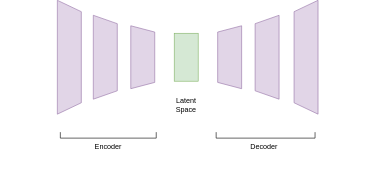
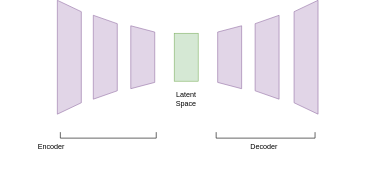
node "Latent Space": moved (186, 105) -> (186, 99)
node "Encoder": moved (108, 147) -> (51, 147)
